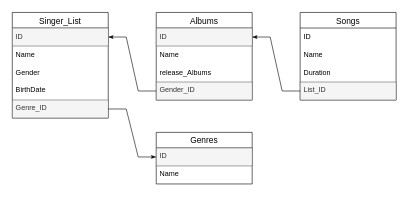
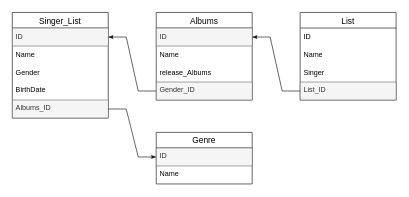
node "Songs": label "Songs" -> "List"
node "Duration": label "Duration" -> "Singer"
node "Genre_ID": label "Genre_ID" -> "Albums_ID"
node "Genres": label "Genres" -> "Genre"
